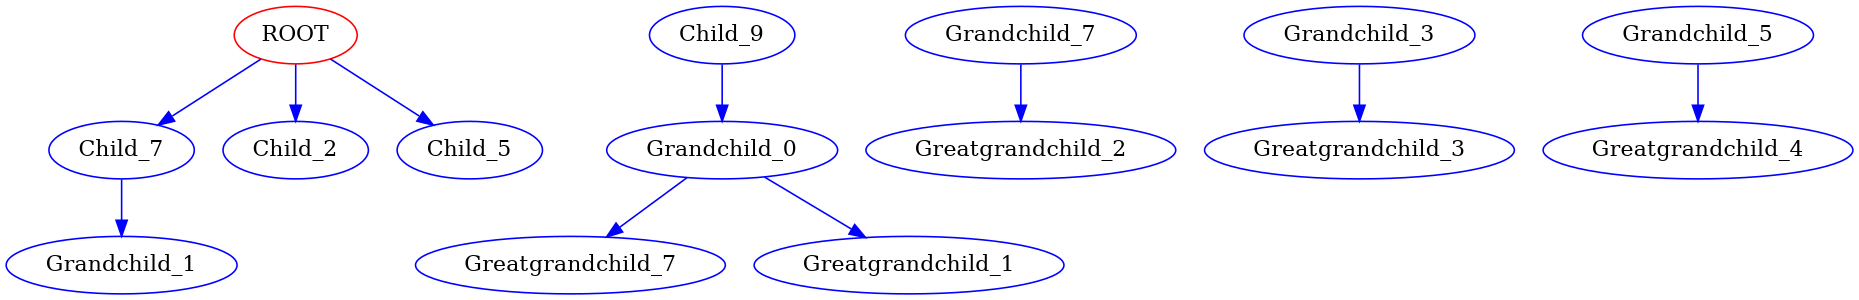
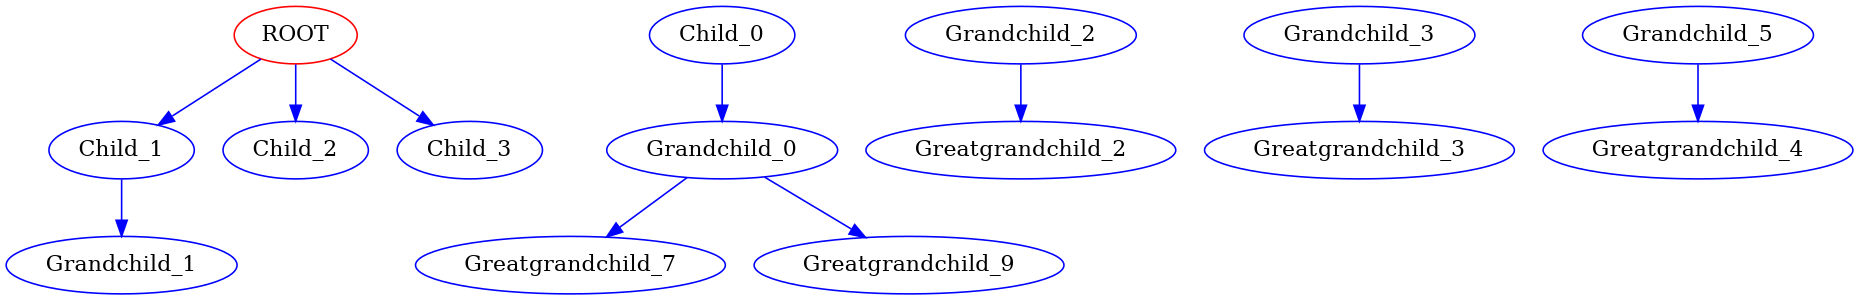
node "Child_9": label "Child_9" -> "Child_0"
node "Grandchild_7": label "Grandchild_7" -> "Grandchild_2"
node "Child_7": label "Child_7" -> "Child_1"
node "Child_5": label "Child_5" -> "Child_3"
node "Greatgrandchild_1": label "Greatgrandchild_1" -> "Greatgrandchild_9"
